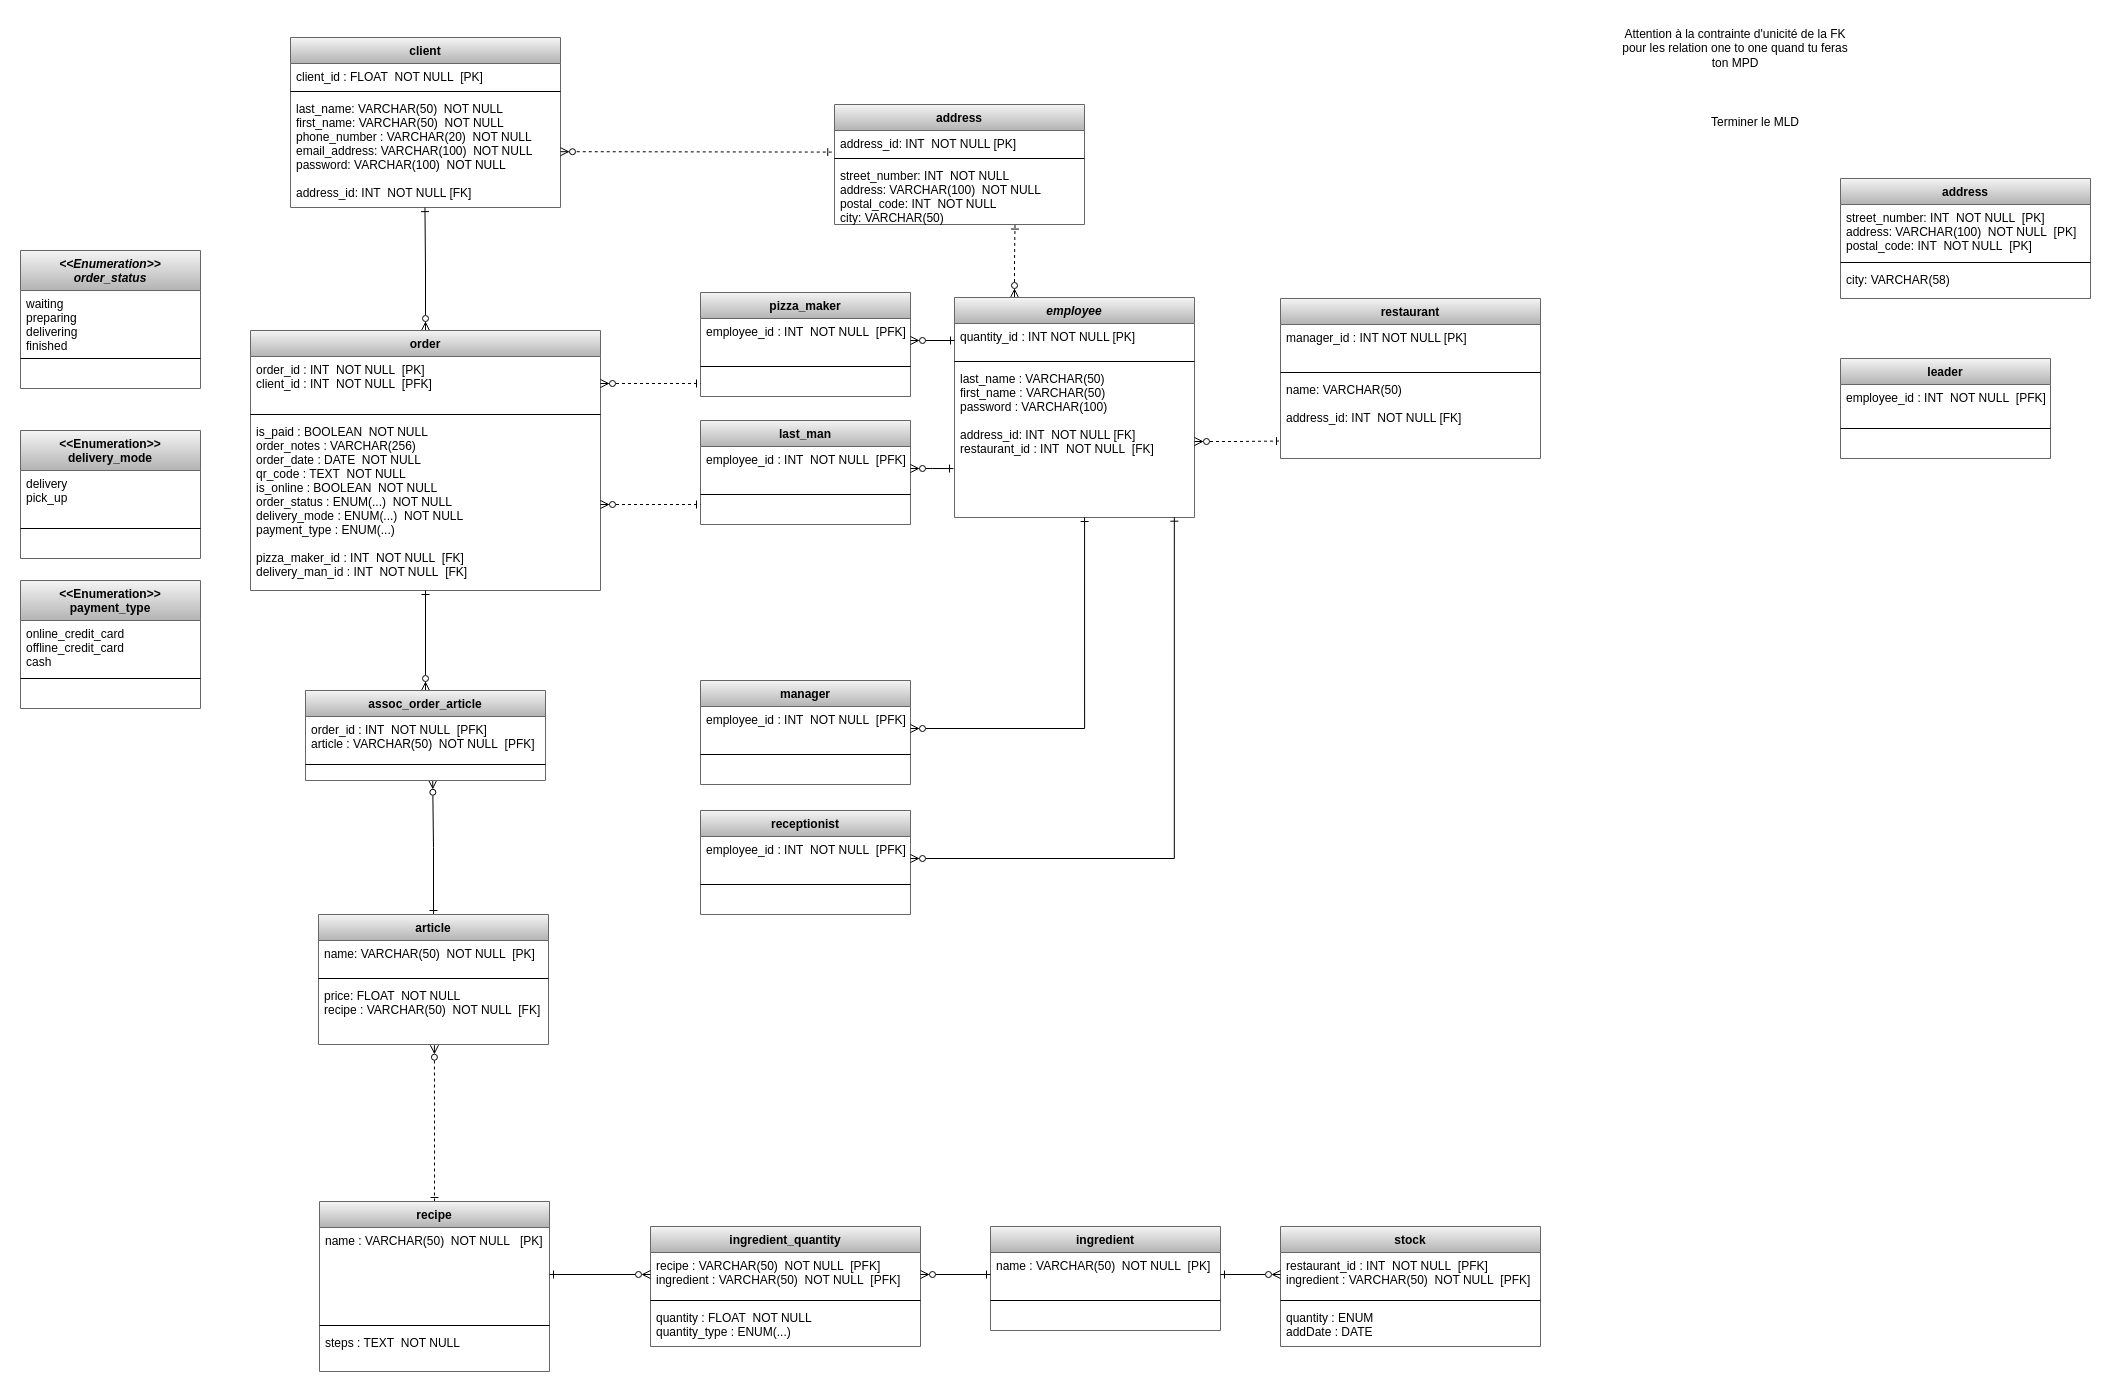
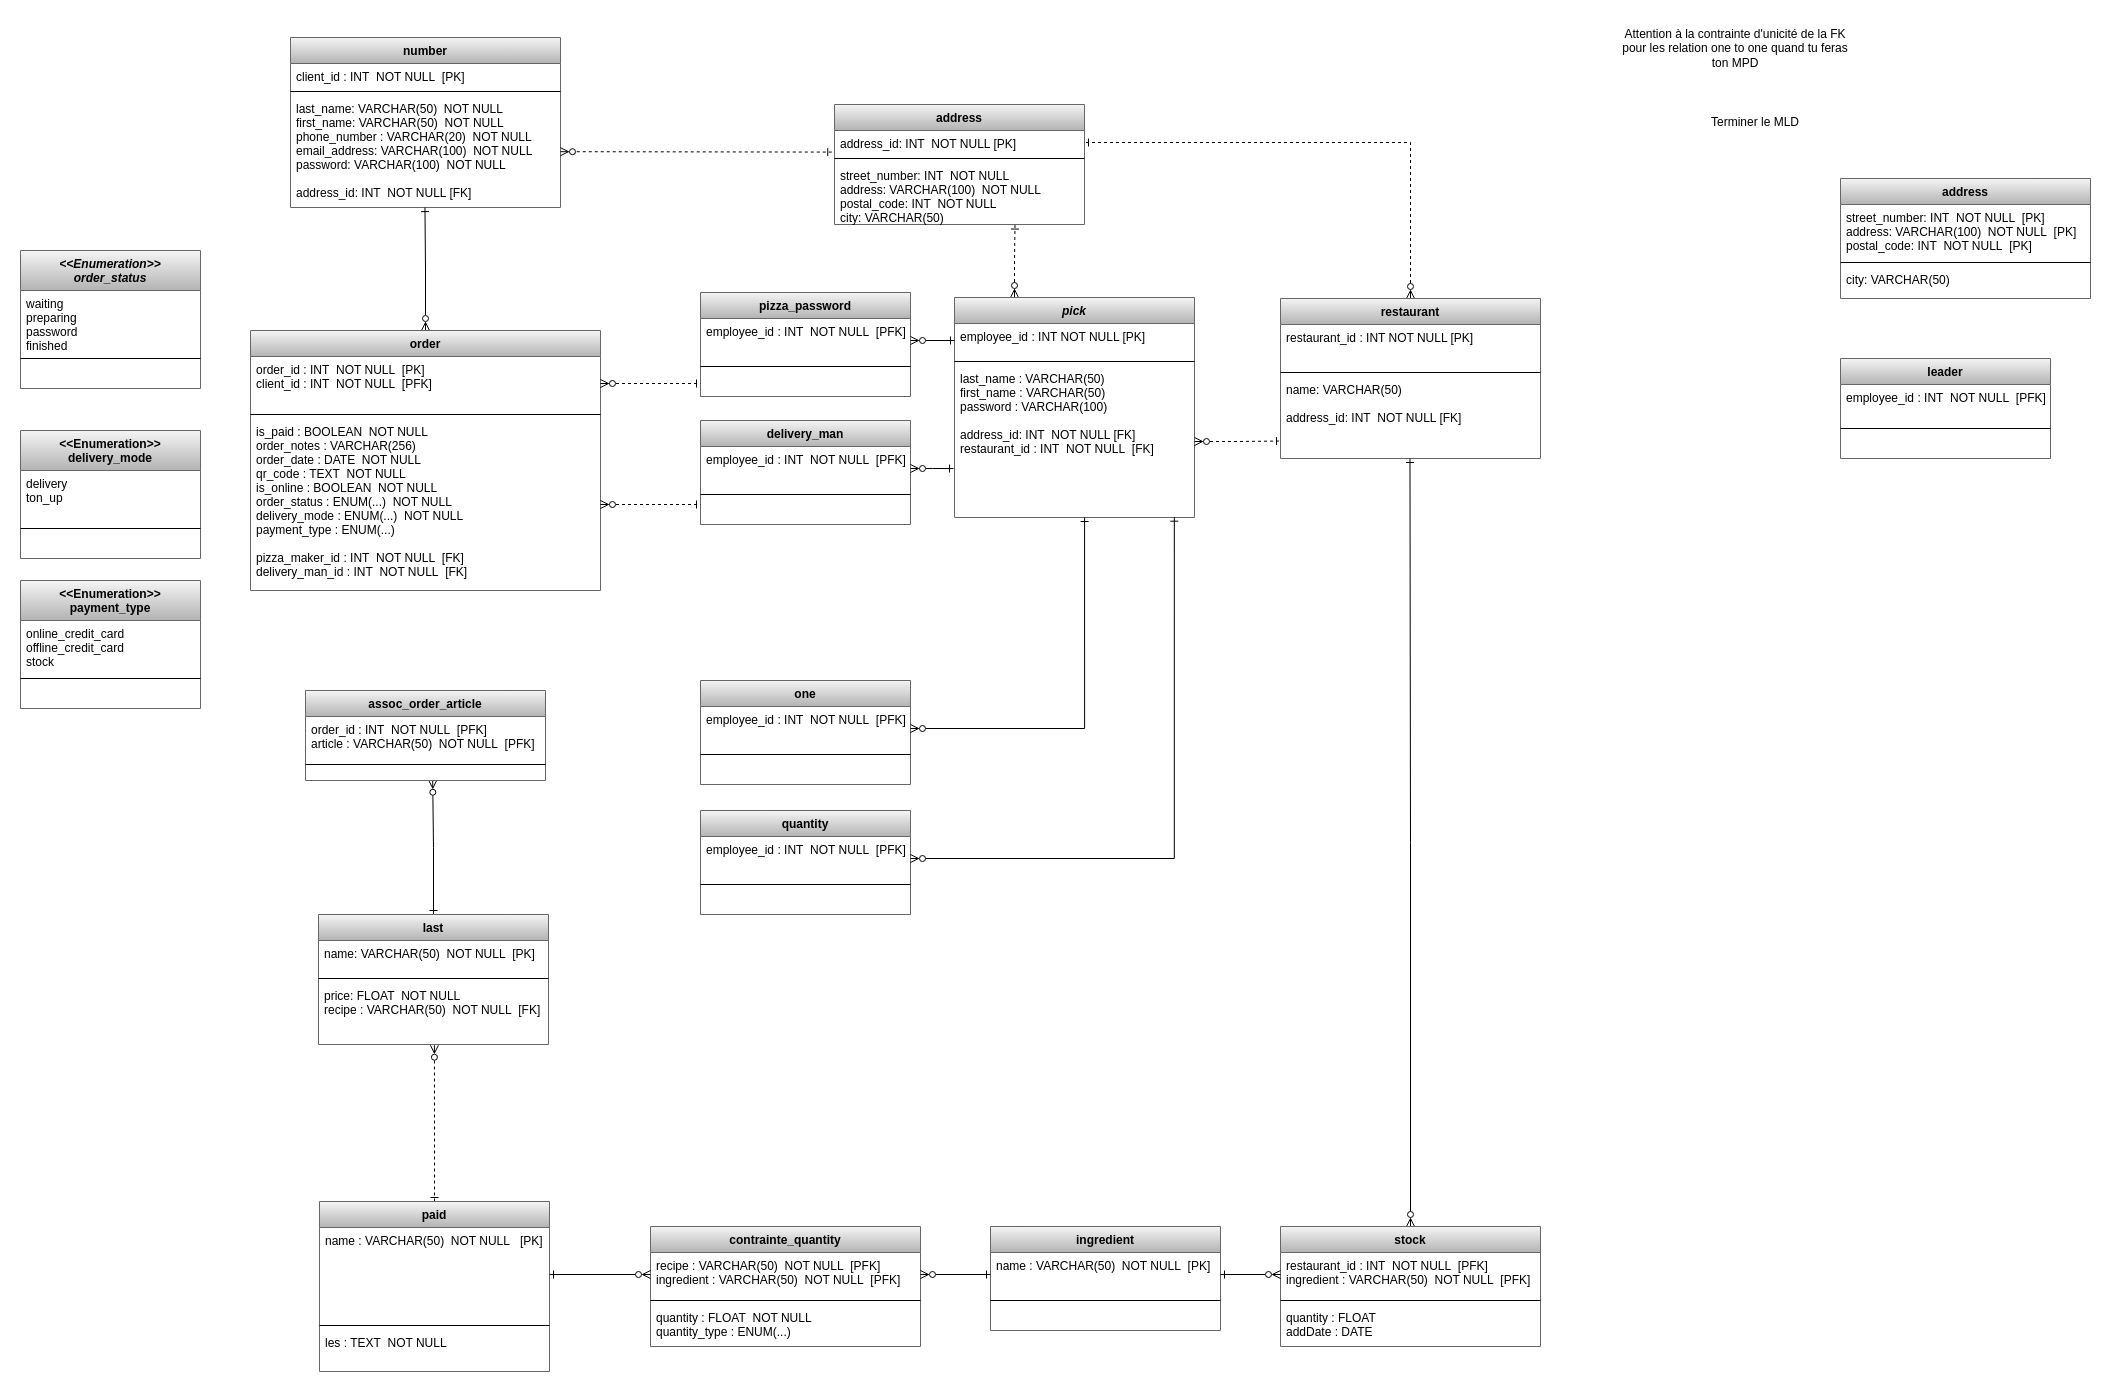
node "client": label "client" -> "number"
node "client_id : FLOAT NOT NULL [PK]": label "client_id : FLOAT NOT NULL [PK]" -> "client_id : INT NOT NULL [PK]"
edge "address_id: INT NOT NULL [PK]" -- "restaurant": added
node "city: VARCHAR(58)": label "city: VARCHAR(58)" -> "city: VARCHAR(50)"
node "waiting preparing delivering finished": label "waiting preparing delivering finished" -> "waiting preparing password finished"
node "pizza_maker": label "pizza_maker" -> "pizza_password"
node "employee": label "employee" -> "pick"
node "quantity_id : INT NOT NULL [PK]": label "quantity_id : INT NOT NULL [PK]" -> "employee_id : INT NOT NULL [PK]"
node "manager_id : INT NOT NULL [PK]": label "manager_id : INT NOT NULL [PK]" -> "restaurant_id : INT NOT NULL [PK]"
node "last_man": label "last_man" -> "delivery_man"
node "delivery pick_up": label "delivery pick_up" -> "delivery ton_up"
node "online_credit_card offline_credit_card cash": label "online_credit_card offline_credit_card cash" -> "online_credit_card offline_credit_card stock"
edge "order" -- "assoc_order_article": removed
node "manager": label "manager" -> "one"
node "receptionist": label "receptionist" -> "quantity"
edge "name: VARCHAR(50) address_id: INT NOT NULL [FK]" -- "stock": added
node "article": label "article" -> "last"
node "recipe": label "recipe" -> "paid"
node "ingredient_quantity": label "ingredient_quantity" -> "contrainte_quantity"
node "quantity : ENUM addDate : DATE": label "quantity : ENUM addDate : DATE" -> "quantity : FLOAT addDate : DATE"
node "steps : TEXT NOT NULL": label "steps : TEXT NOT NULL" -> "les : TEXT NOT NULL"
